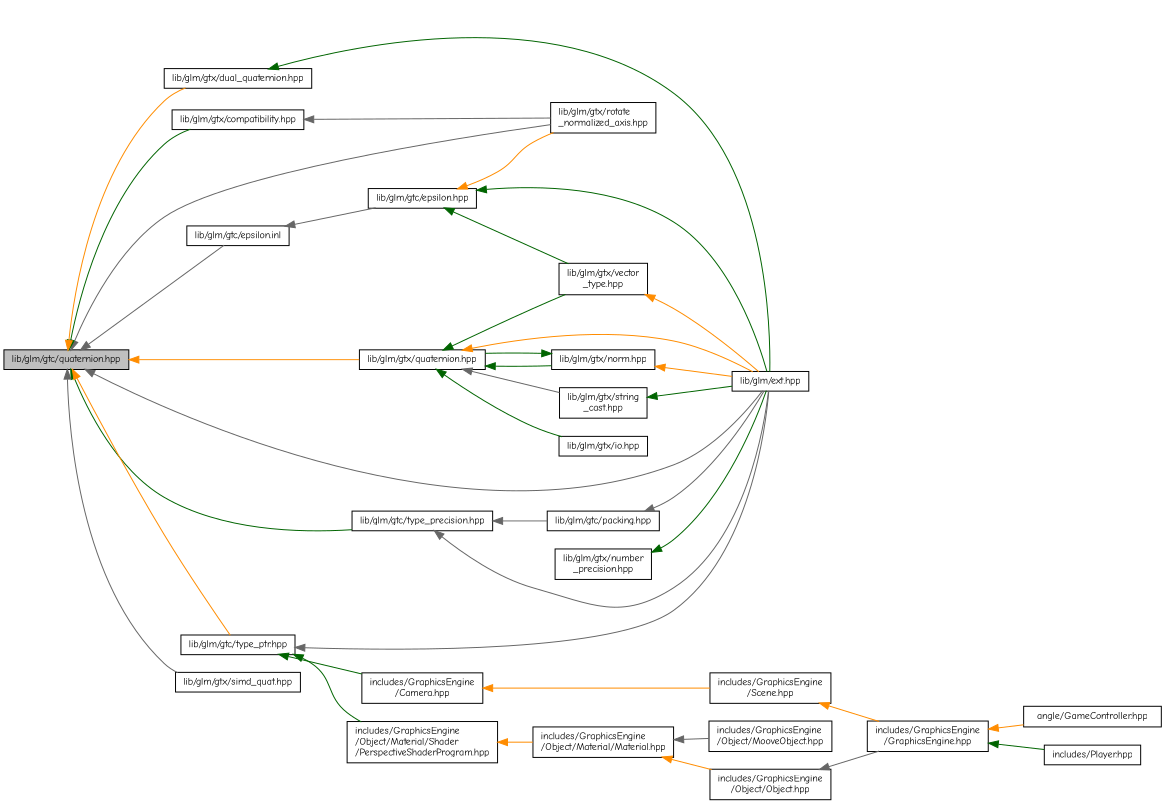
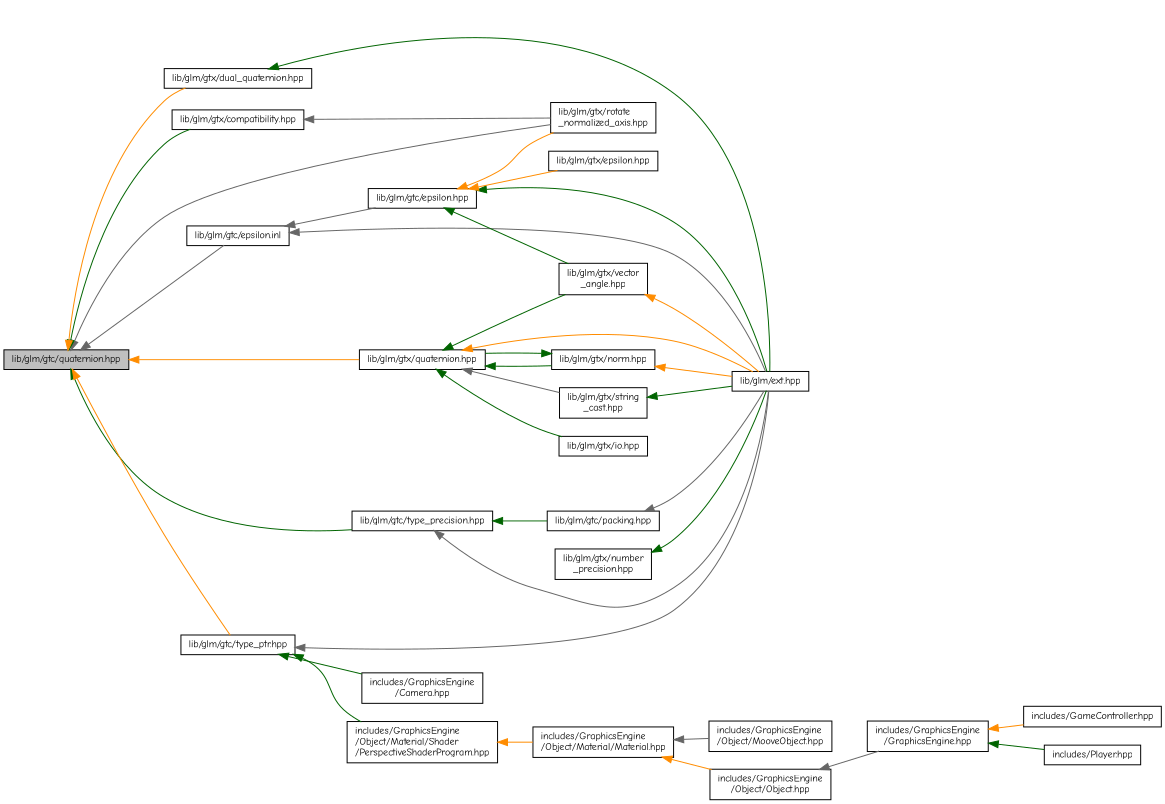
node "lib/glm/gtx/epsilon.hpp": added
node "lib/glm/gtx/vector _type.hpp": label "lib/glm/gtx/vector _type.hpp" -> "lib/glm/gtx/vector _angle.hpp"
edge "lib/glm/ext.hpp" -> "lib/glm/gtc/quaternion.hpp": now "lib/glm/ext.hpp" -> "lib/glm/gtc/epsilon.inl"
edge "lib/glm/gtc/packing.hpp" -> "lib/glm/gtc/type_precision.hpp": color gray40 -> darkgreen
node "lib/glm/gtx/simd_quat.hpp": removed
node "includes/GraphicsEngine /Scene.hpp": removed
node "angle/GameController.hpp": label "angle/GameController.hpp" -> "includes/GameController.hpp"
